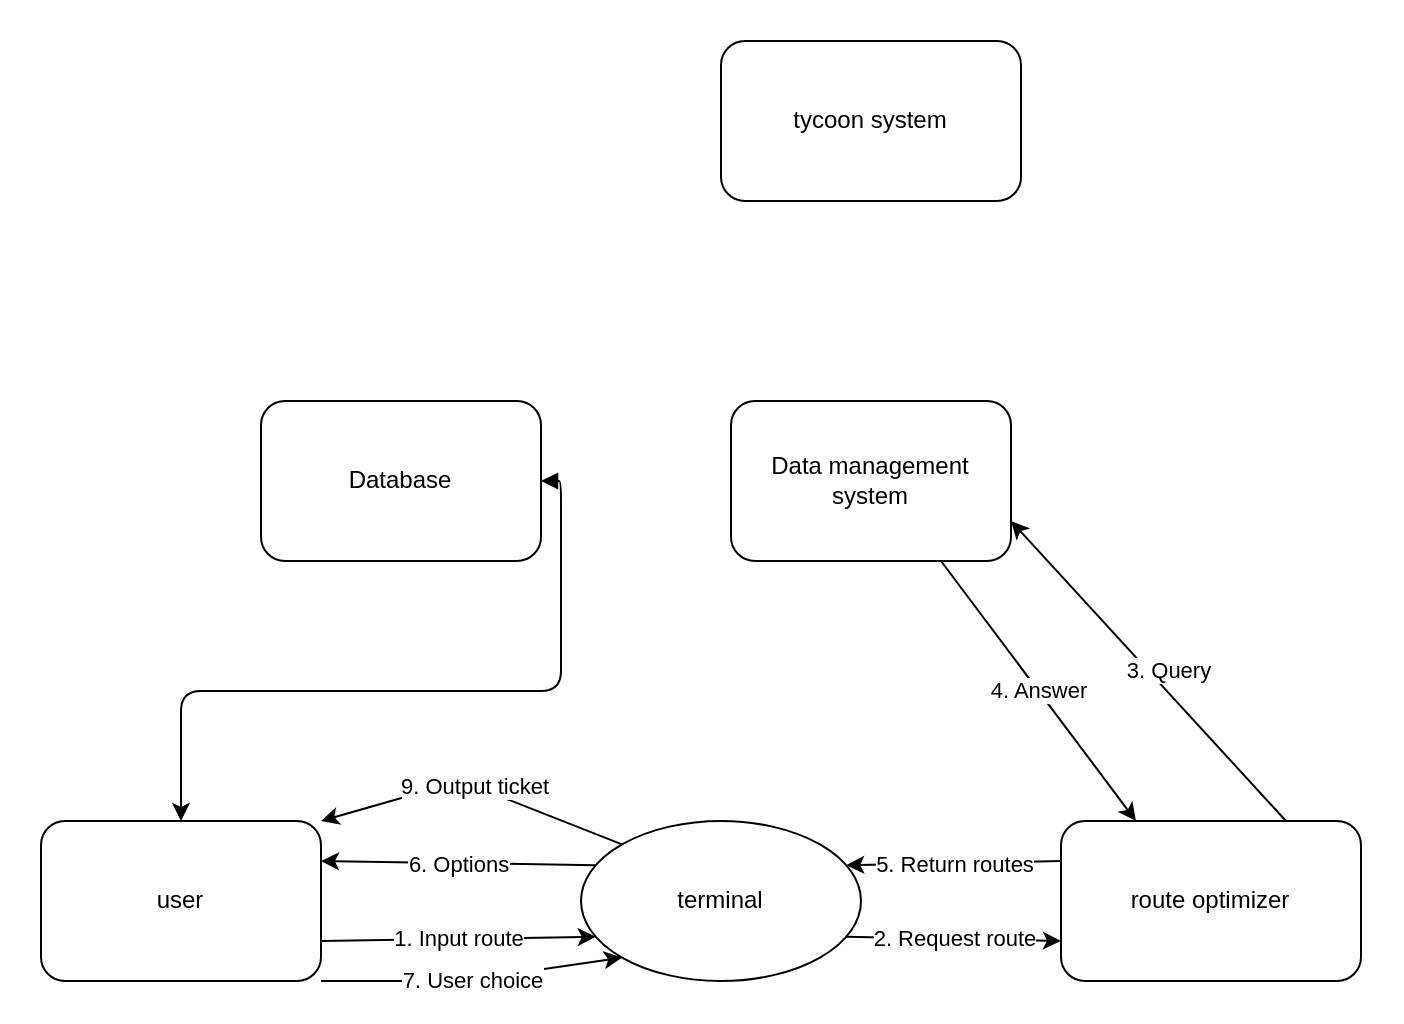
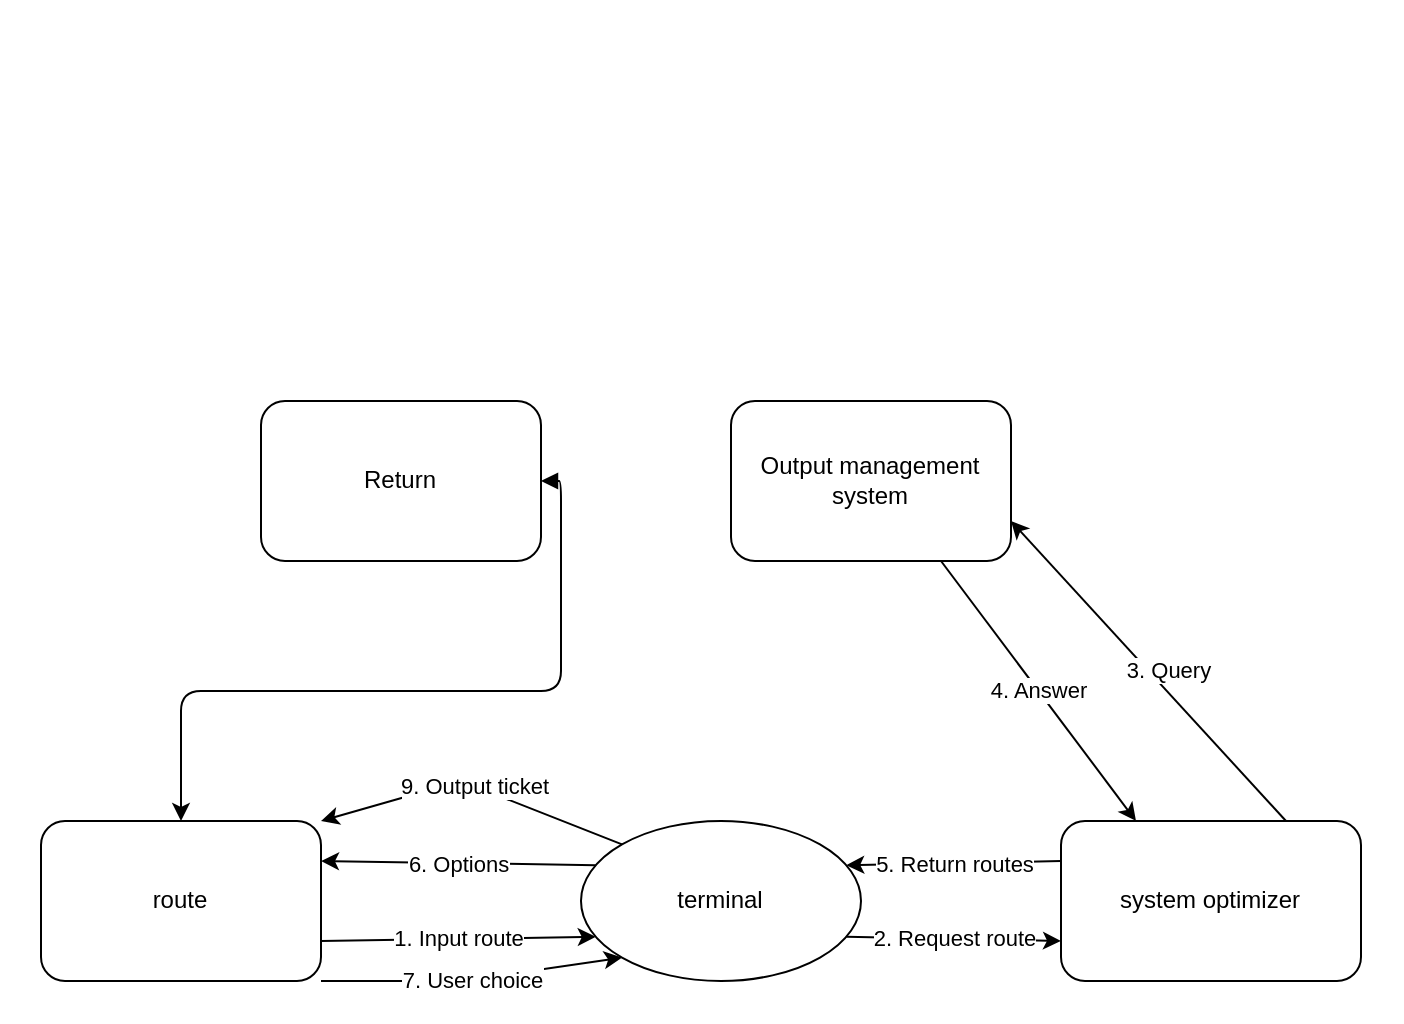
node "tycoon system": removed
node "Database": label "Database" -> "Return"
node "Data management system": label "Data management system" -> "Output management system"
node "user": label "user" -> "route"
node "route optimizer": label "route optimizer" -> "system optimizer"
